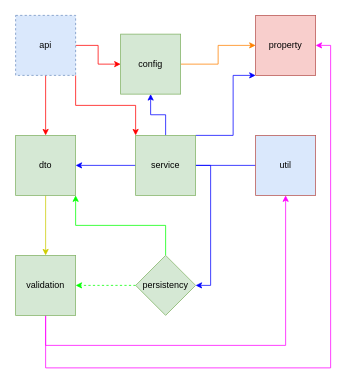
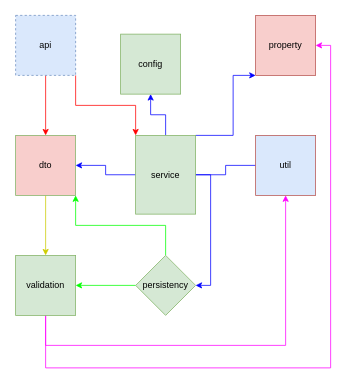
edge "api" -> "config": removed
edge "config" -> "property": removed
node "dto": fillcolor #d5e8d4 -> #f8cecc
node "service": size 60x60 -> 60x79
edge "persistency" -> "validation": style dashed -> solid
